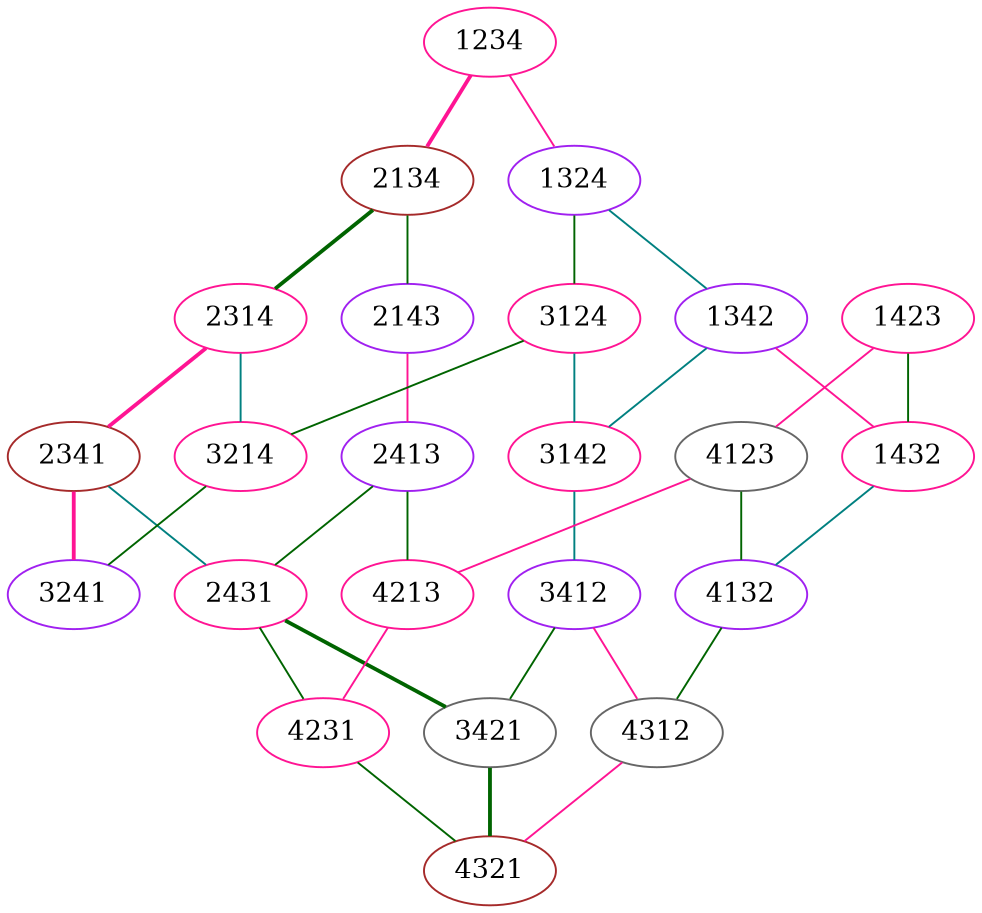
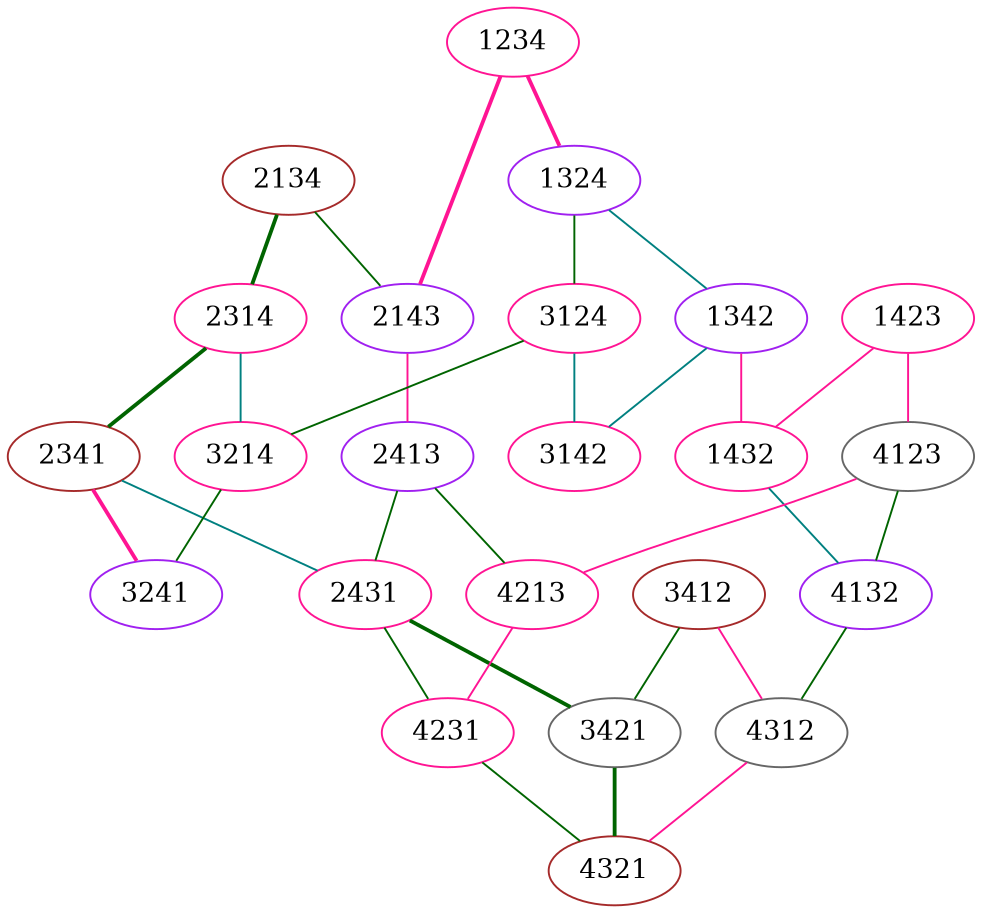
edge "1234" -- "2134": now "1234" -- "2143"
edge "1234" -- "1324": style solid -> bold
edge "2314" -- "2341": color deeppink -> darkgreen
edge "1423" -- "1432": color darkgreen -> deeppink
edge "3142" -- "3412": removed
node "3412": color purple -> brown
